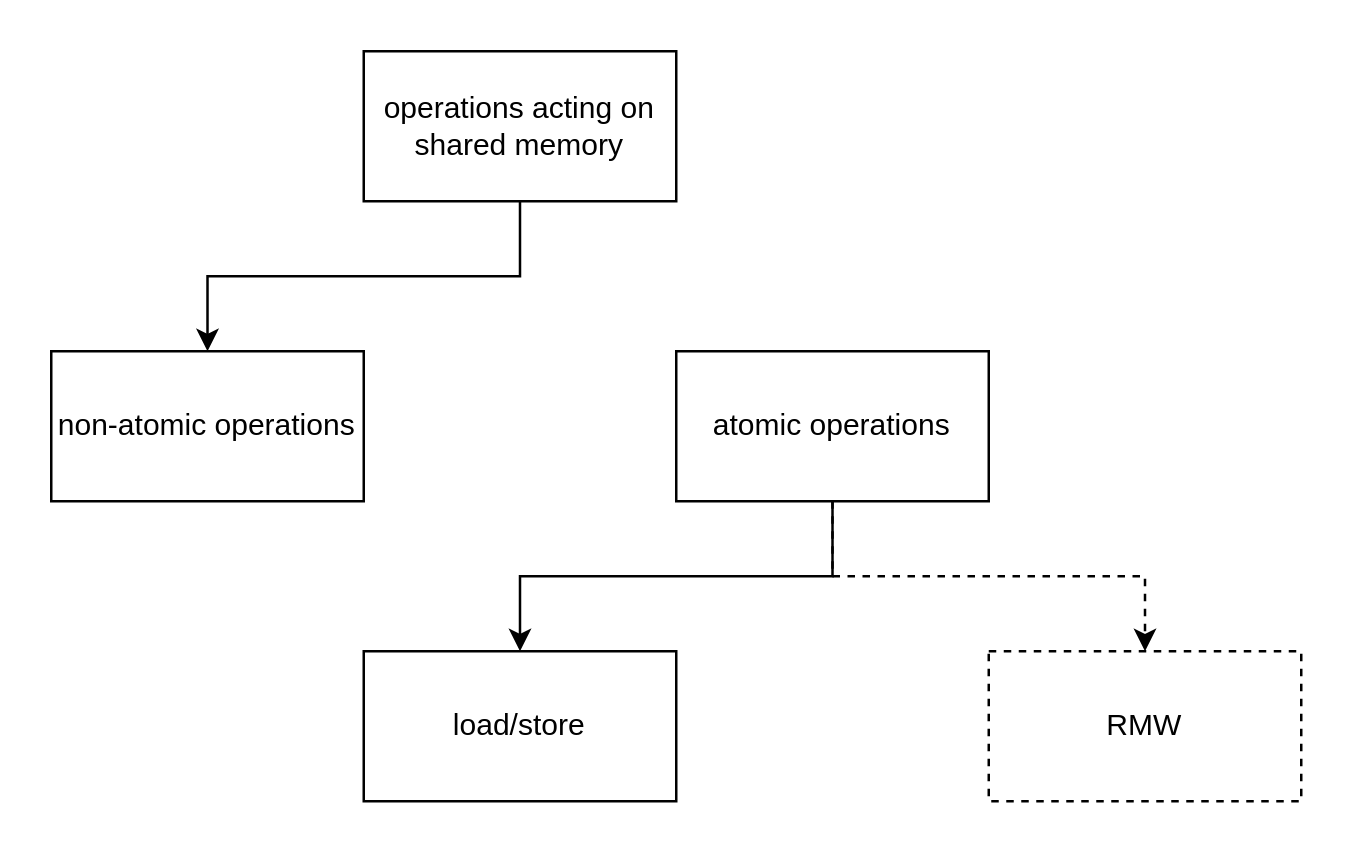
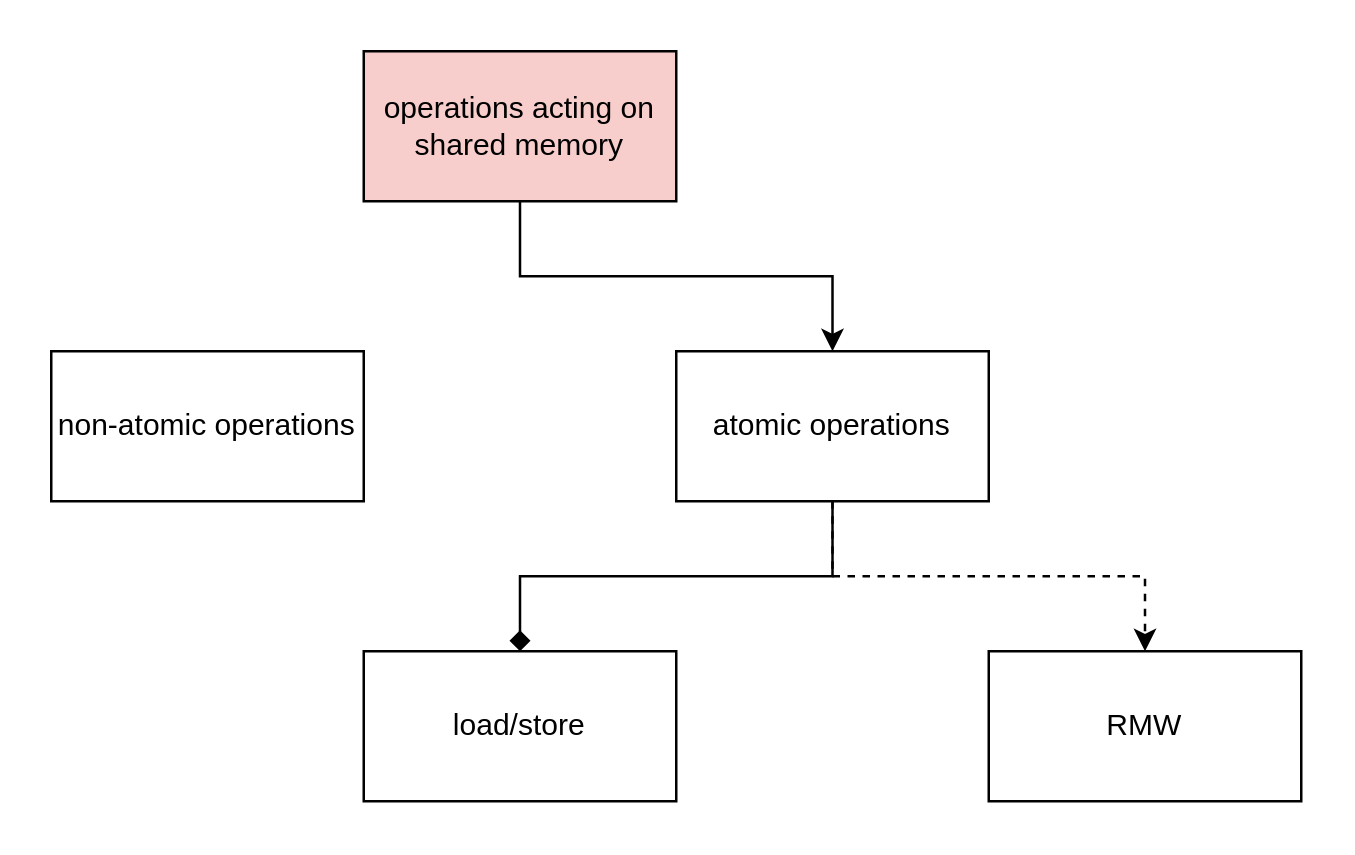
node "operations acting on shared memory": fillcolor #ffffff -> #f8cecc
edge "operations acting on shared memory" -> "non-atomic operations": now "operations acting on shared memory" -> "atomic operations"
edge "atomic operations" -> "load/store": arrowhead classic -> diamond
node "RMW": style dashed -> solid
